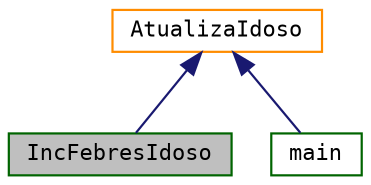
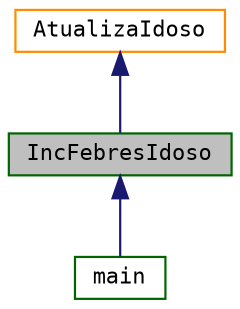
edge "main" -> "AtualizaIdoso": now "main" -> "IncFebresIdoso"
